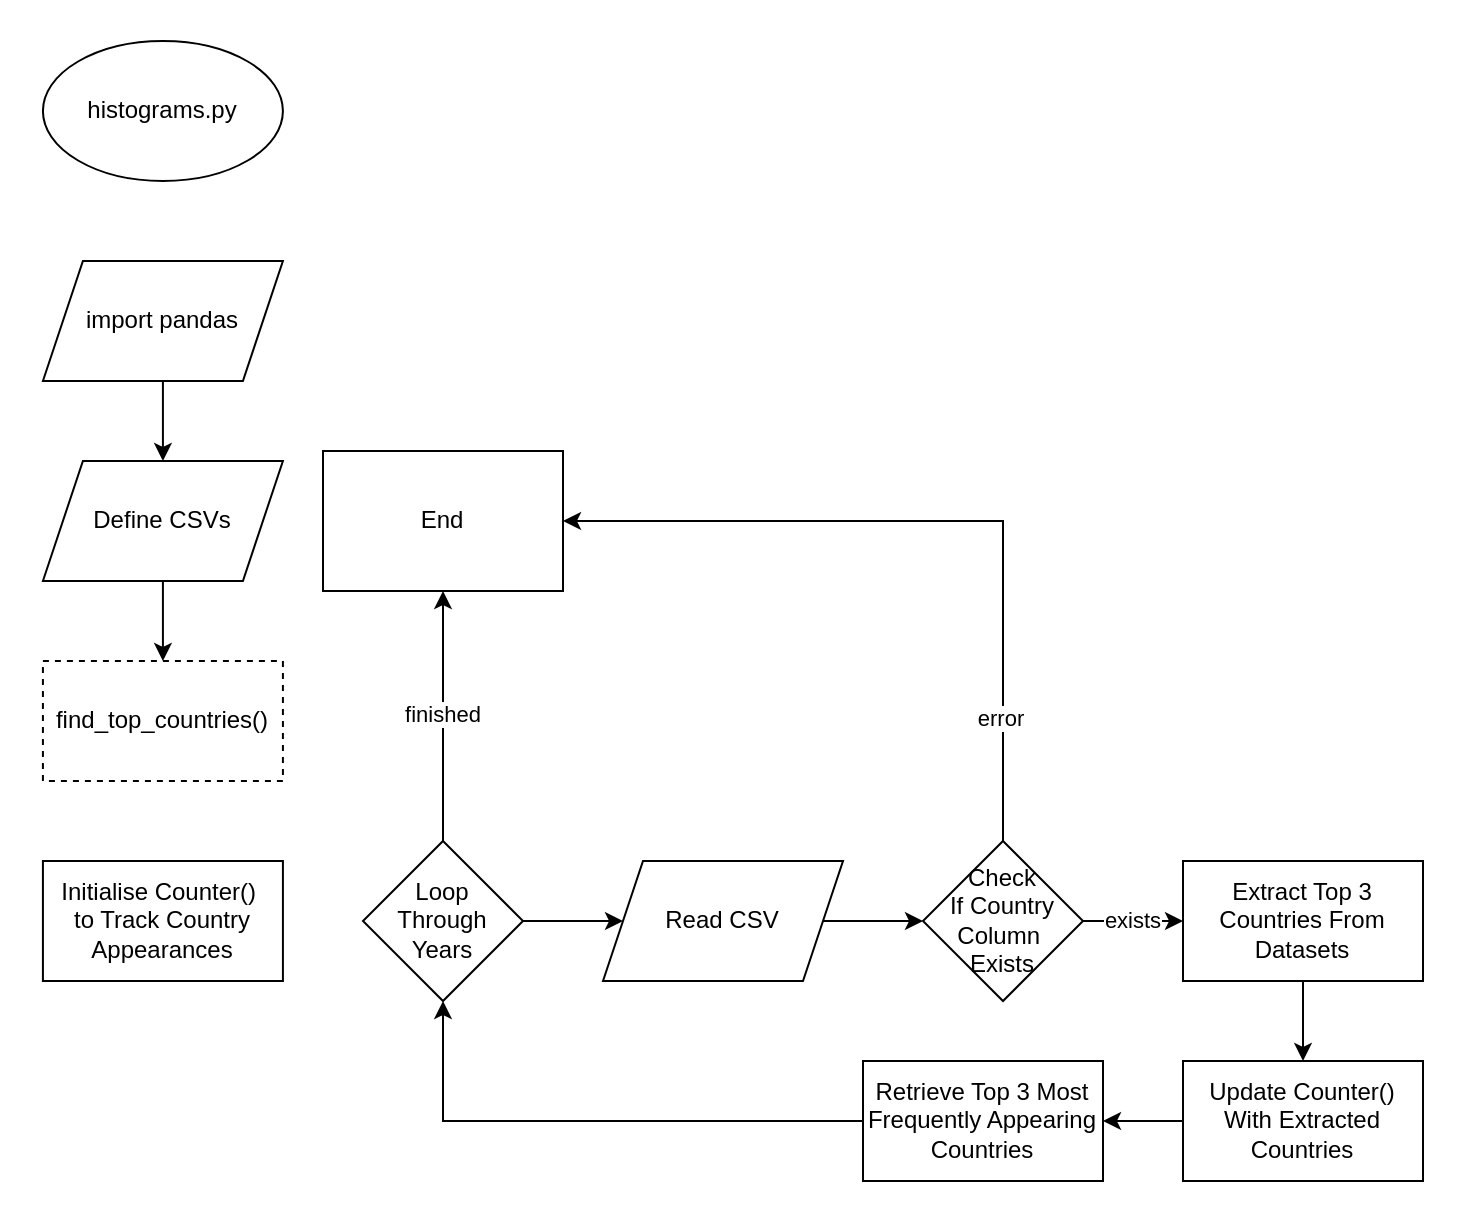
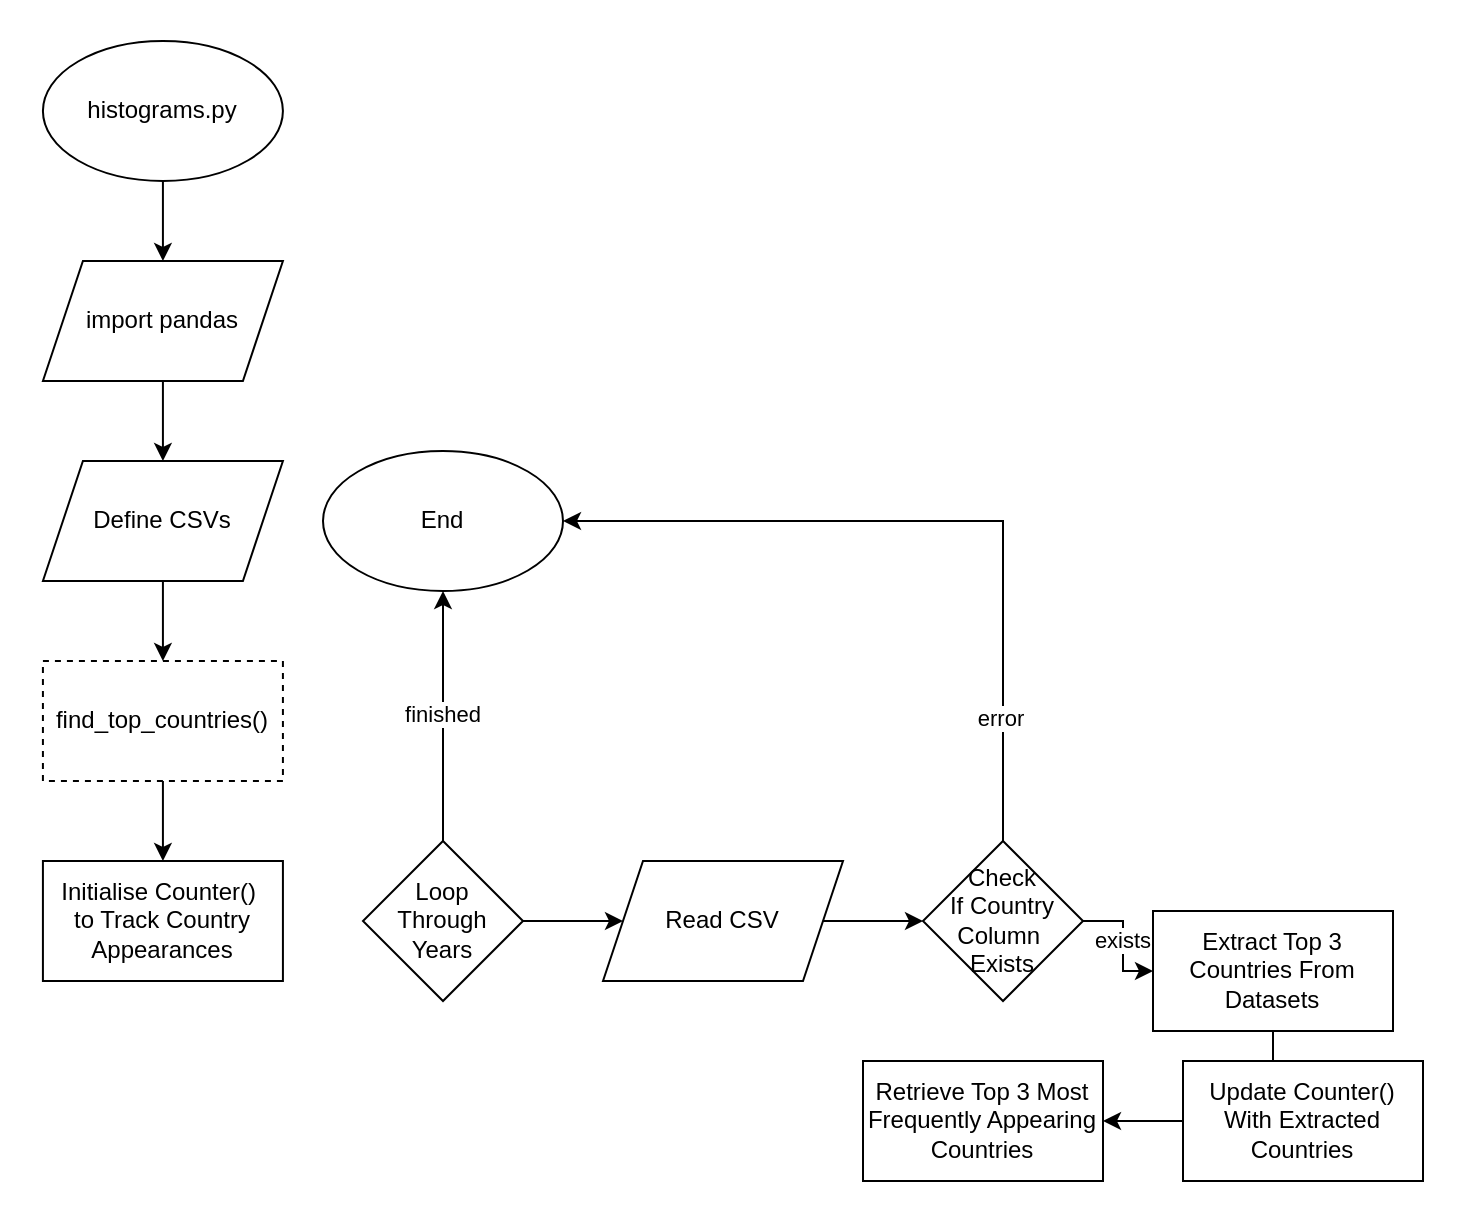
edge "histograms.py" -> "import pandas": added
node "End": shape rectangle -> ellipse
edge "find_top_countries()" -> "Initialise Counter() to Track Country Appearances": added
node "Extract Top 3 Countries From Datasets": moved (1303, 921) -> (1273, 971)
edge "Retrieve Top 3 Most Frequently Appearing Countries" -> "Loop Through Years": removed
